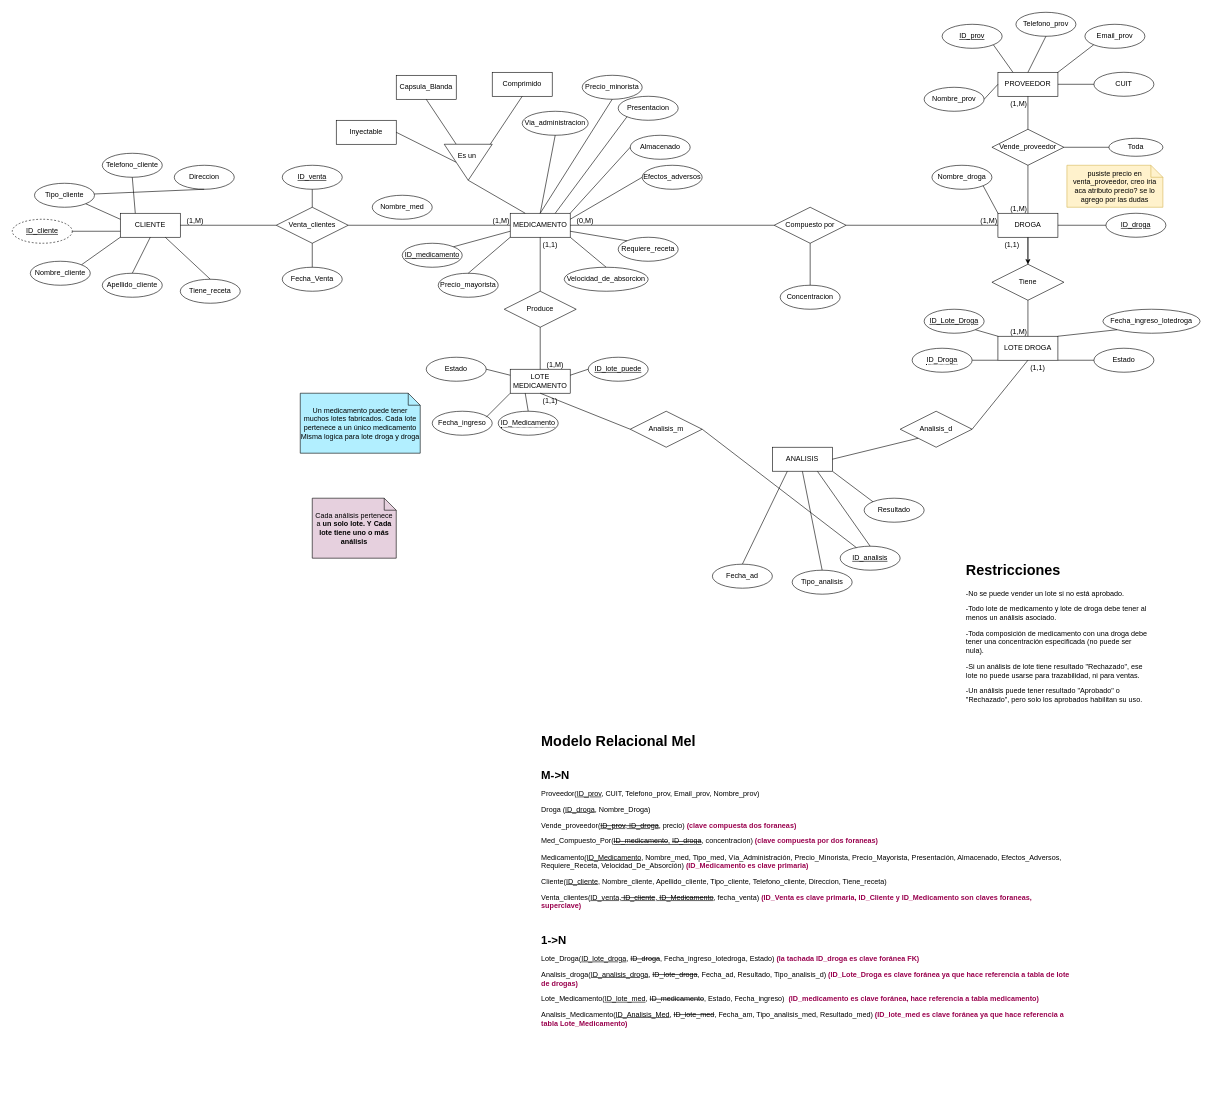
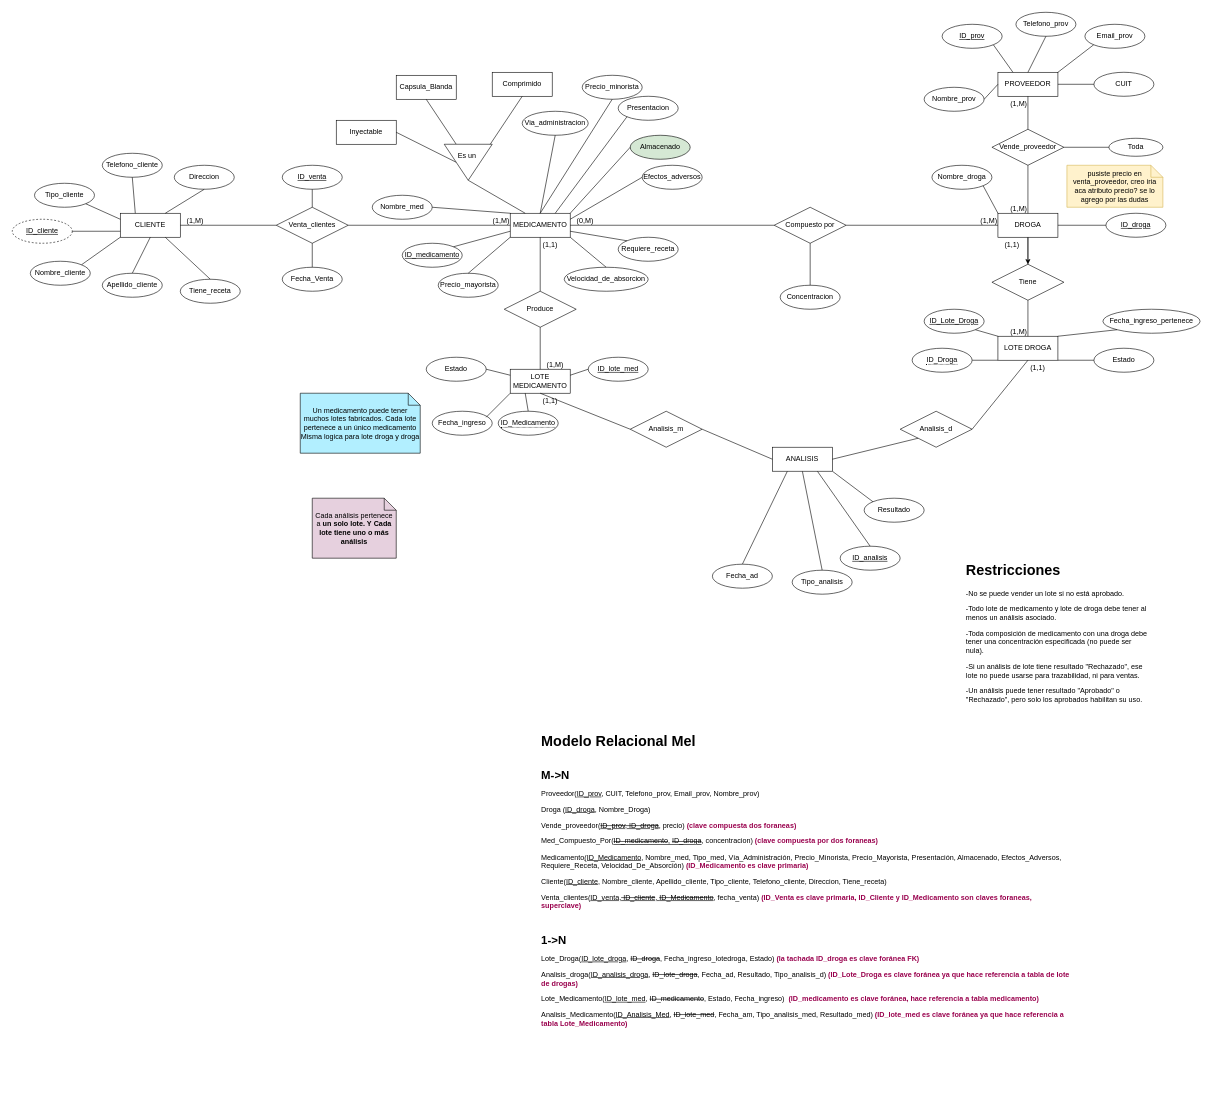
node "Almacenado": fillcolor #ffffff -> #d5e8d4
edge "Direccion" -- "Tipo_cliente": now "Direccion" -- "CLIENTE"
edge "Nombre_med" -- "MEDICAMENTO": added
node "Fecha_ingreso_lotedroga": label "Fecha_ingreso_lotedroga" -> "Fecha_ingreso_pertenece"
node "ID_lote_puede": label "ID_lote_puede" -> "ID_lote_med"
edge "Analisis_m" -- "ID_analisis": now "Analisis_m" -- "ANALISIS"
